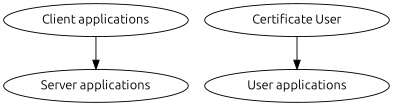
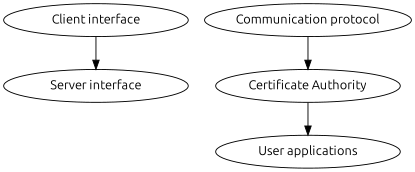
node "Client applications": label "Client applications" -> "Client interface"
node "Certificate User": label "Certificate User" -> "Certificate Authority"
node "Communication protocol": added
node "Server applications": label "Server applications" -> "Server interface"
